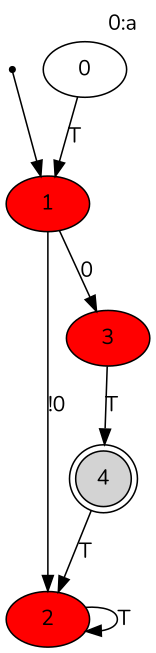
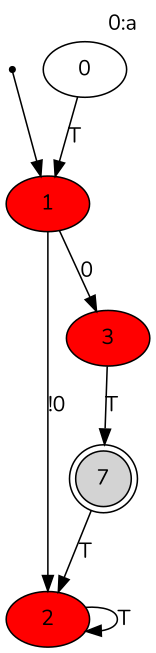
node "4": label "4" -> "7"
